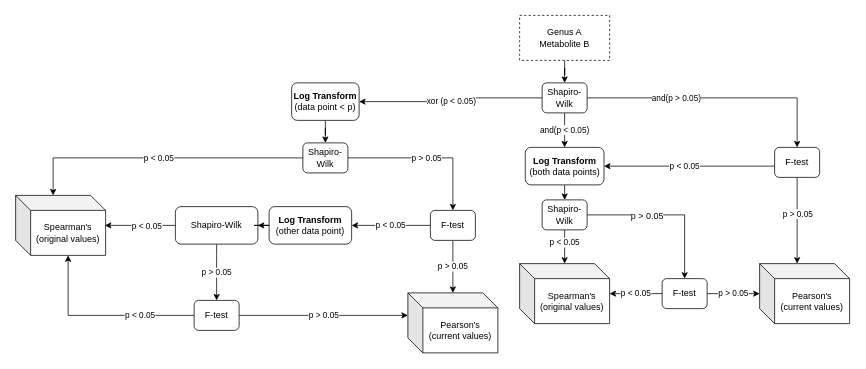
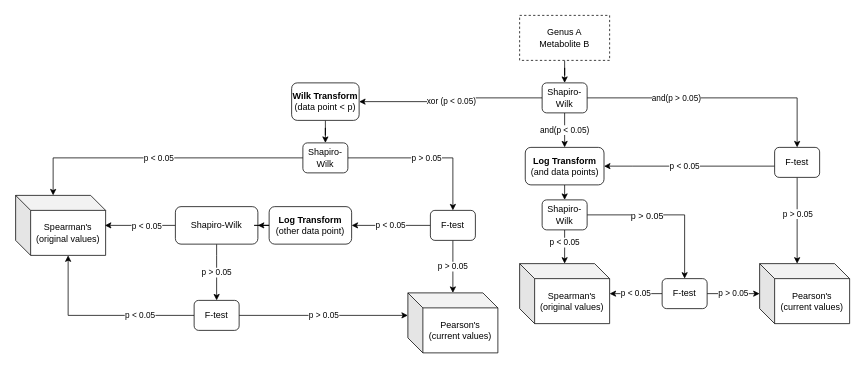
node "Log Transform (data point < p)": label "Log Transform (data point < p)" -> "Wilk Transform (data point < p)"
node "Log Transform (both data points)": label "Log Transform (both data points)" -> "Log Transform (and data points)"
